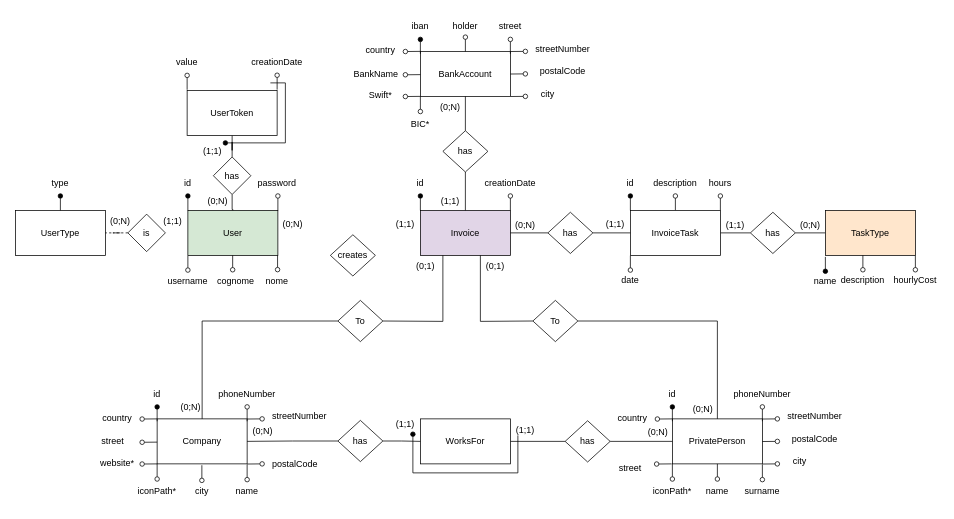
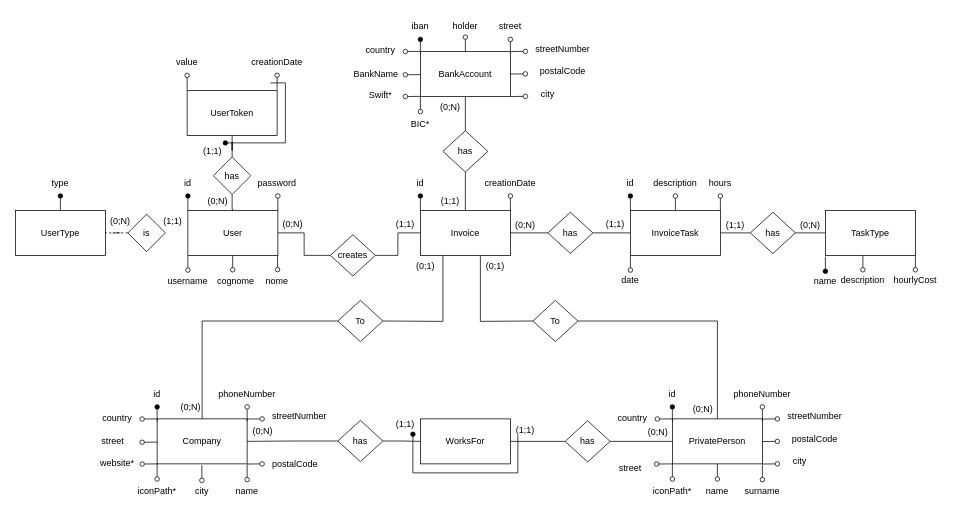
node "User": fillcolor #d5e8d4 -> #ffffff
node "Invoice": fillcolor #e1d5e7 -> #ffffff
node "TaskType": fillcolor #ffe6cc -> #ffffff
edge "User" -- "creates": added
edge "Invoice" -- "creates": added
